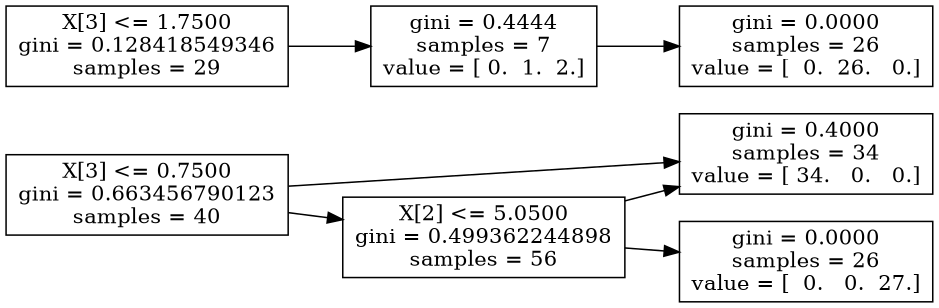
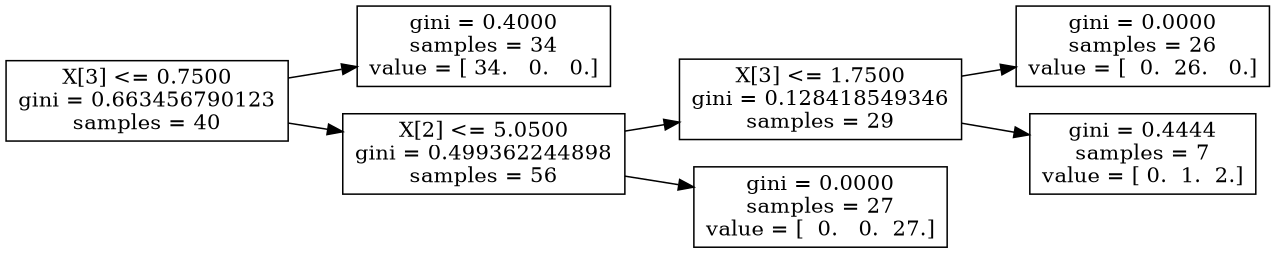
edge "gini = 0.4444 samples = 7 value = [ 0.  1.  2.]" -> "gini = 0.0000 samples = 26 value = [  0.  26.   0.]": now "X[3] <= 1.7500 gini = 0.128418549346 samples = 29" -> "gini = 0.0000 samples = 26 value = [  0.  26.   0.]"
edge "X[2] <= 5.0500 gini = 0.499362244898 samples = 56" -> "gini = 0.4000 samples = 34 value = [ 34.   0.   0.]": now "X[2] <= 5.0500 gini = 0.499362244898 samples = 56" -> "X[3] <= 1.7500 gini = 0.128418549346 samples = 29"
node "gini = 0.0000 samples = 26 value = [  0.   0.  27.]": label "gini = 0.0000 samples = 26 value = [  0.   0.  27.]" -> "gini = 0.0000 samples = 27 value = [  0.   0.  27.]"
